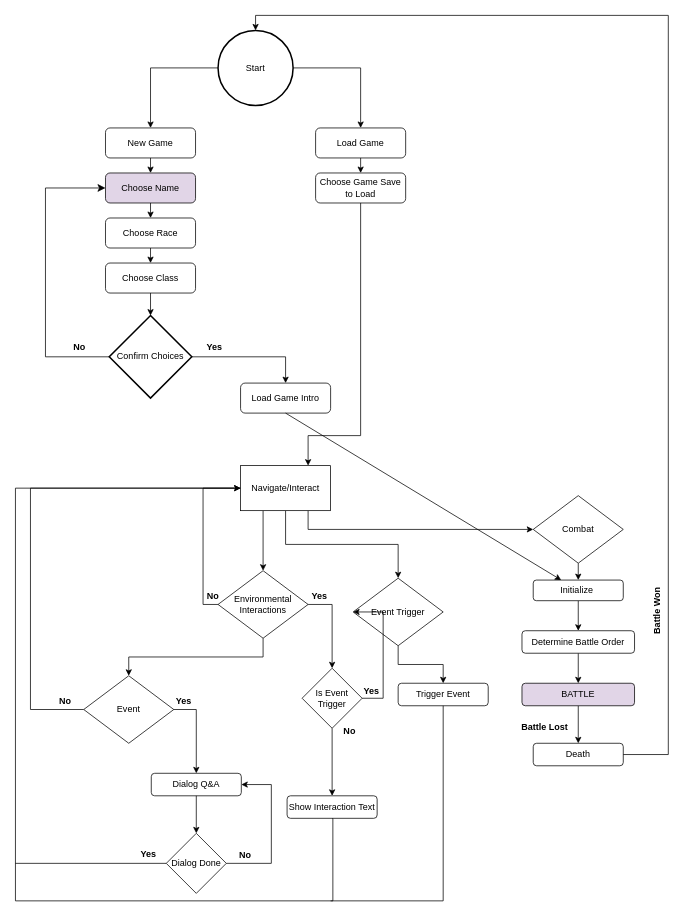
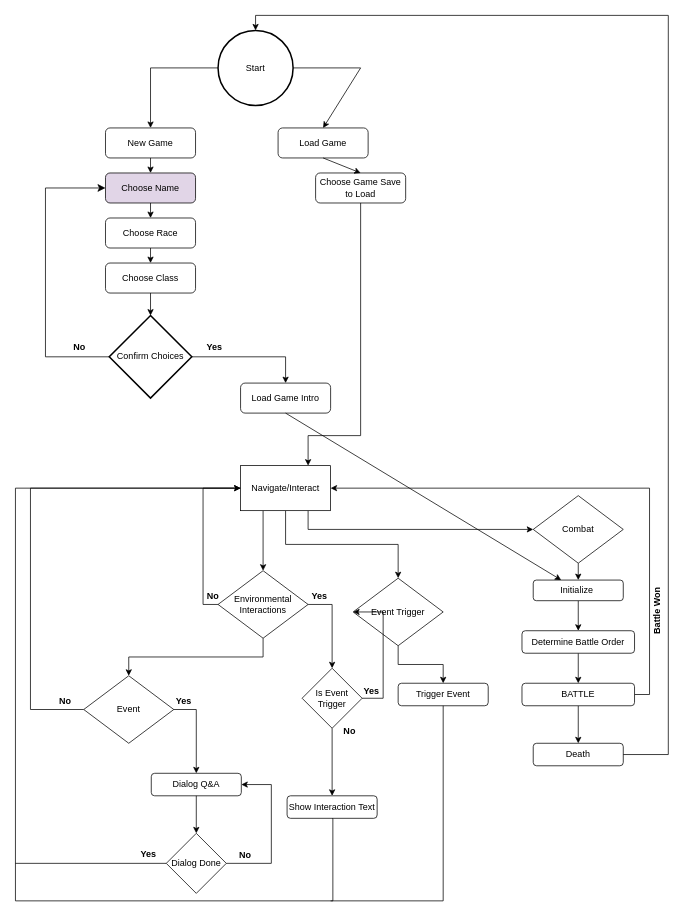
node "Load Game": moved (360, 143) -> (323, 143)
edge "BATTLE" -> "Navigate/Interact": added
node "BATTLE": fillcolor #e1d5e7 -> #ffffff
node "Battle Lost": removed
